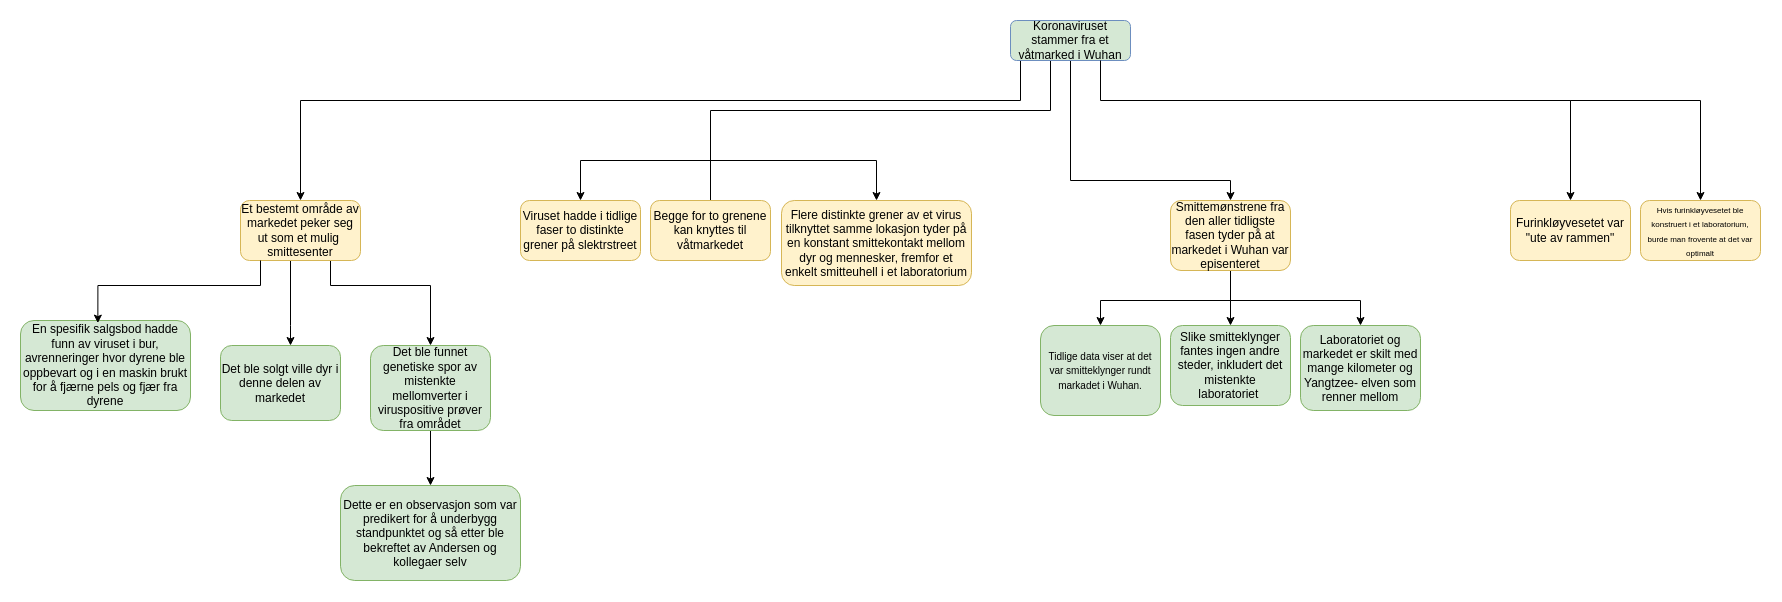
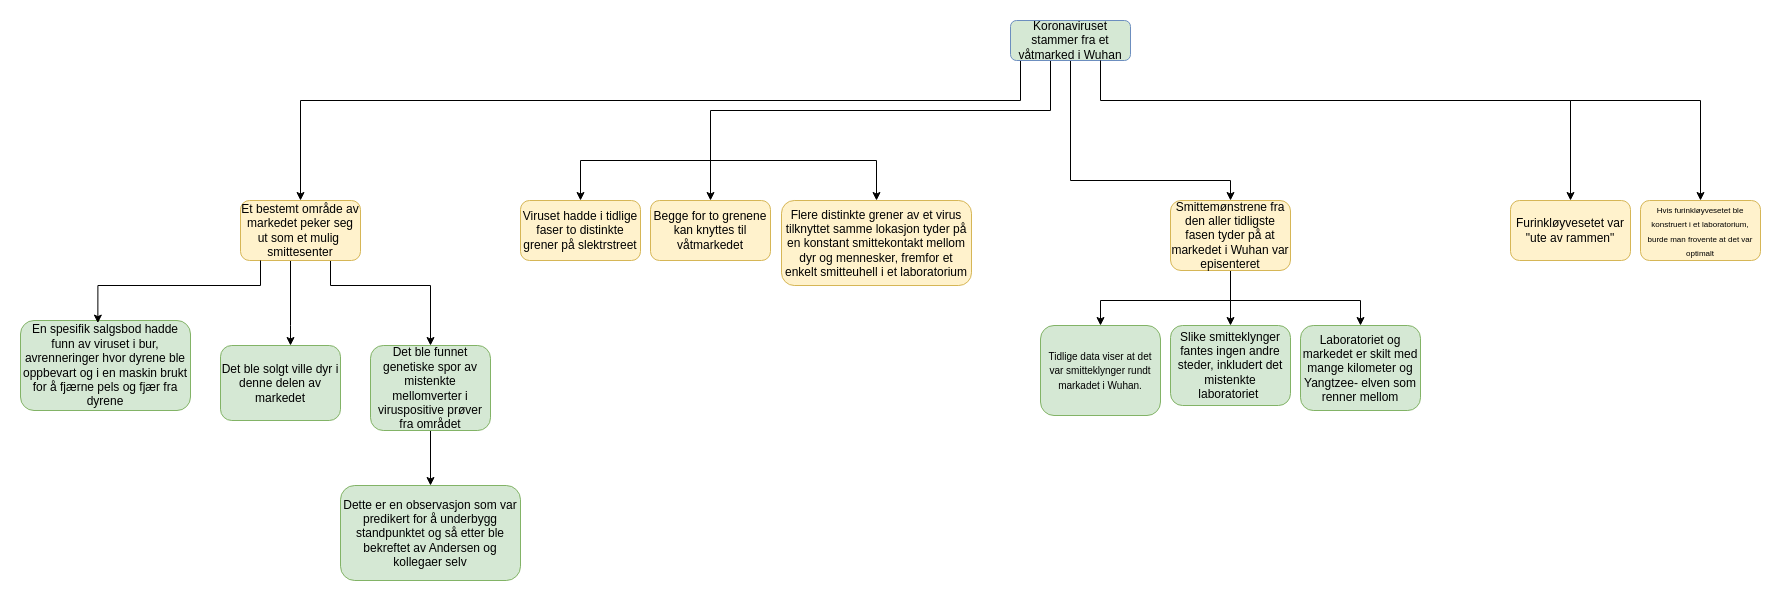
edge "Koronaviruset stammer fra et våtmarked i Wuhan" -- "Begge for to grenene kan knyttes til våtmarkedet": arrowhead none -> classic
